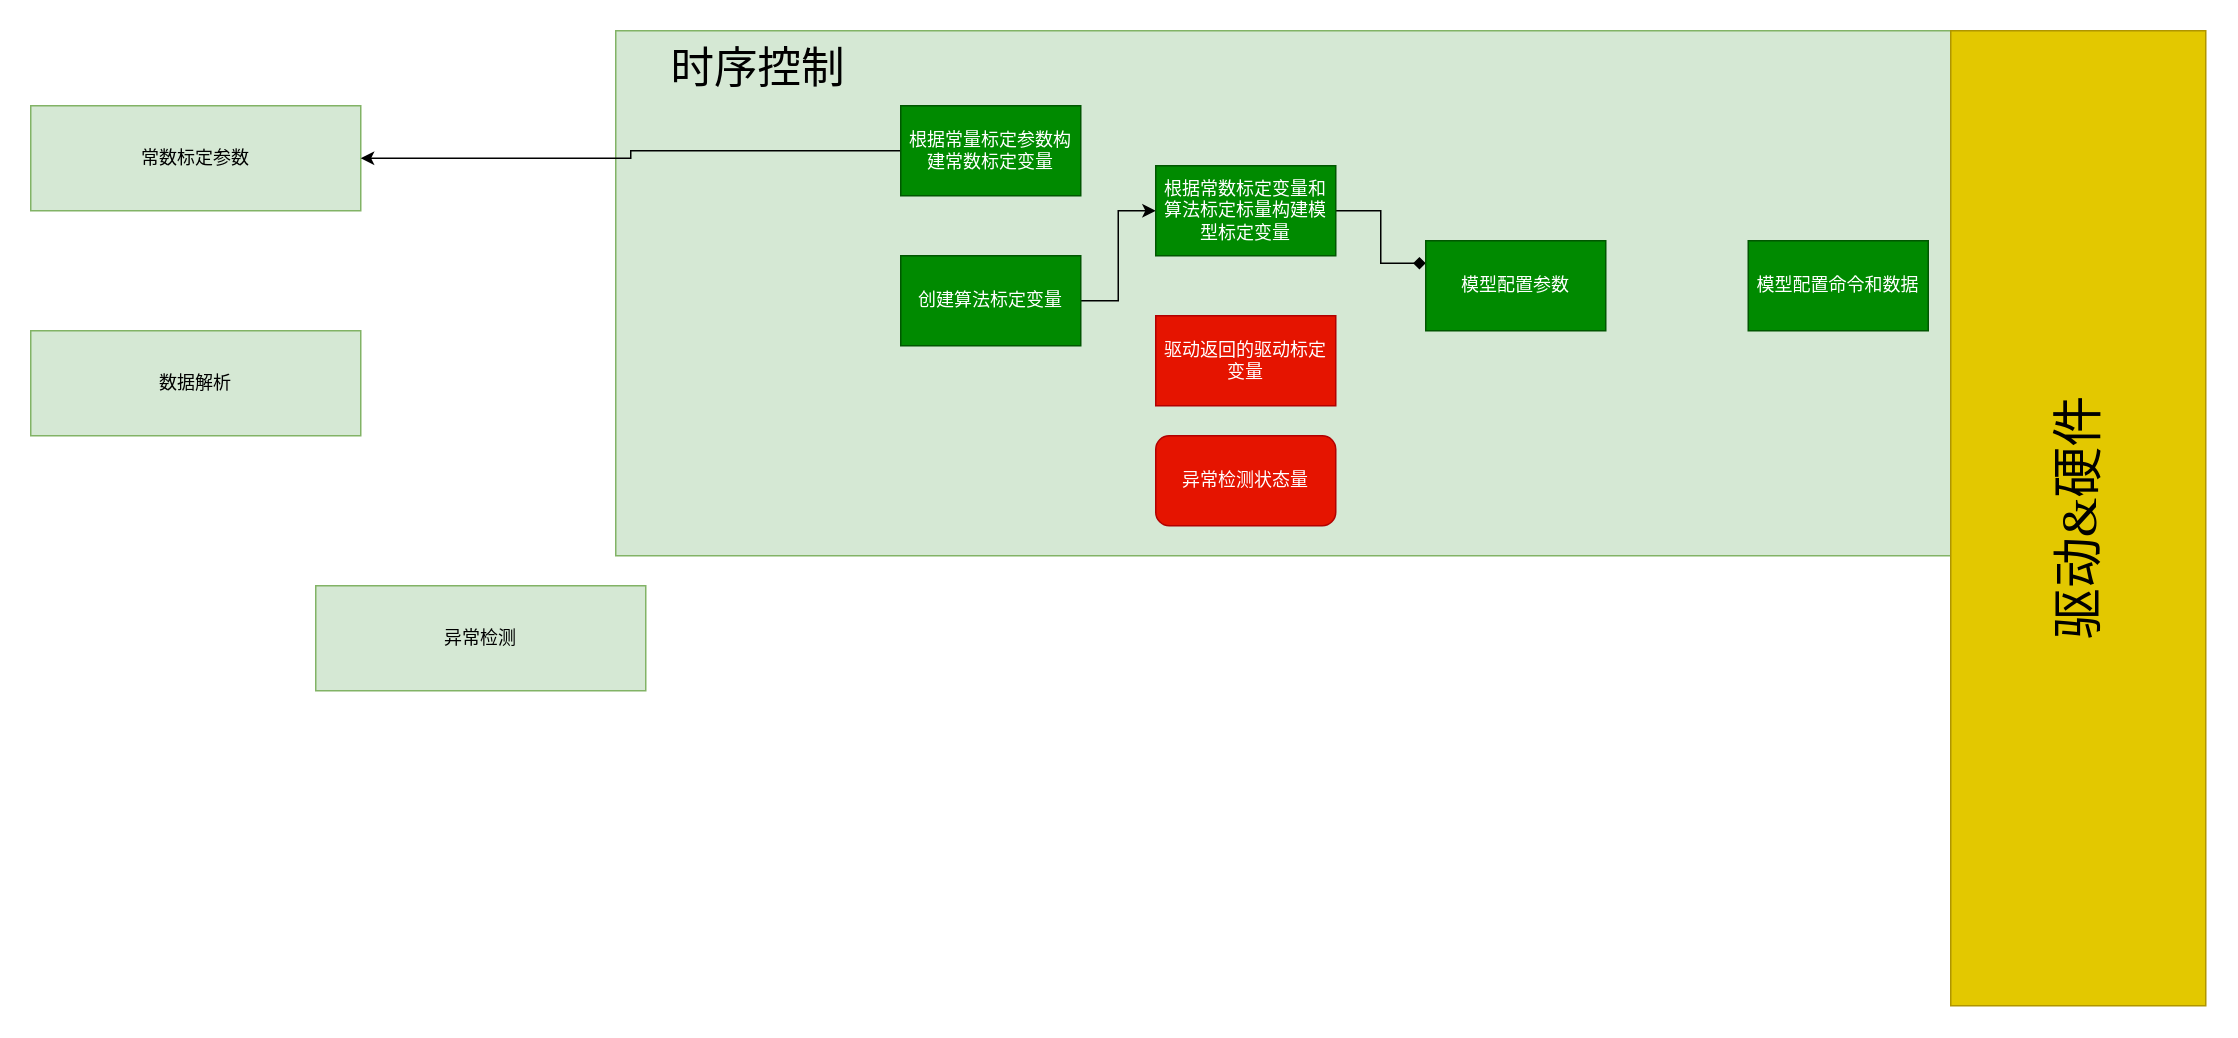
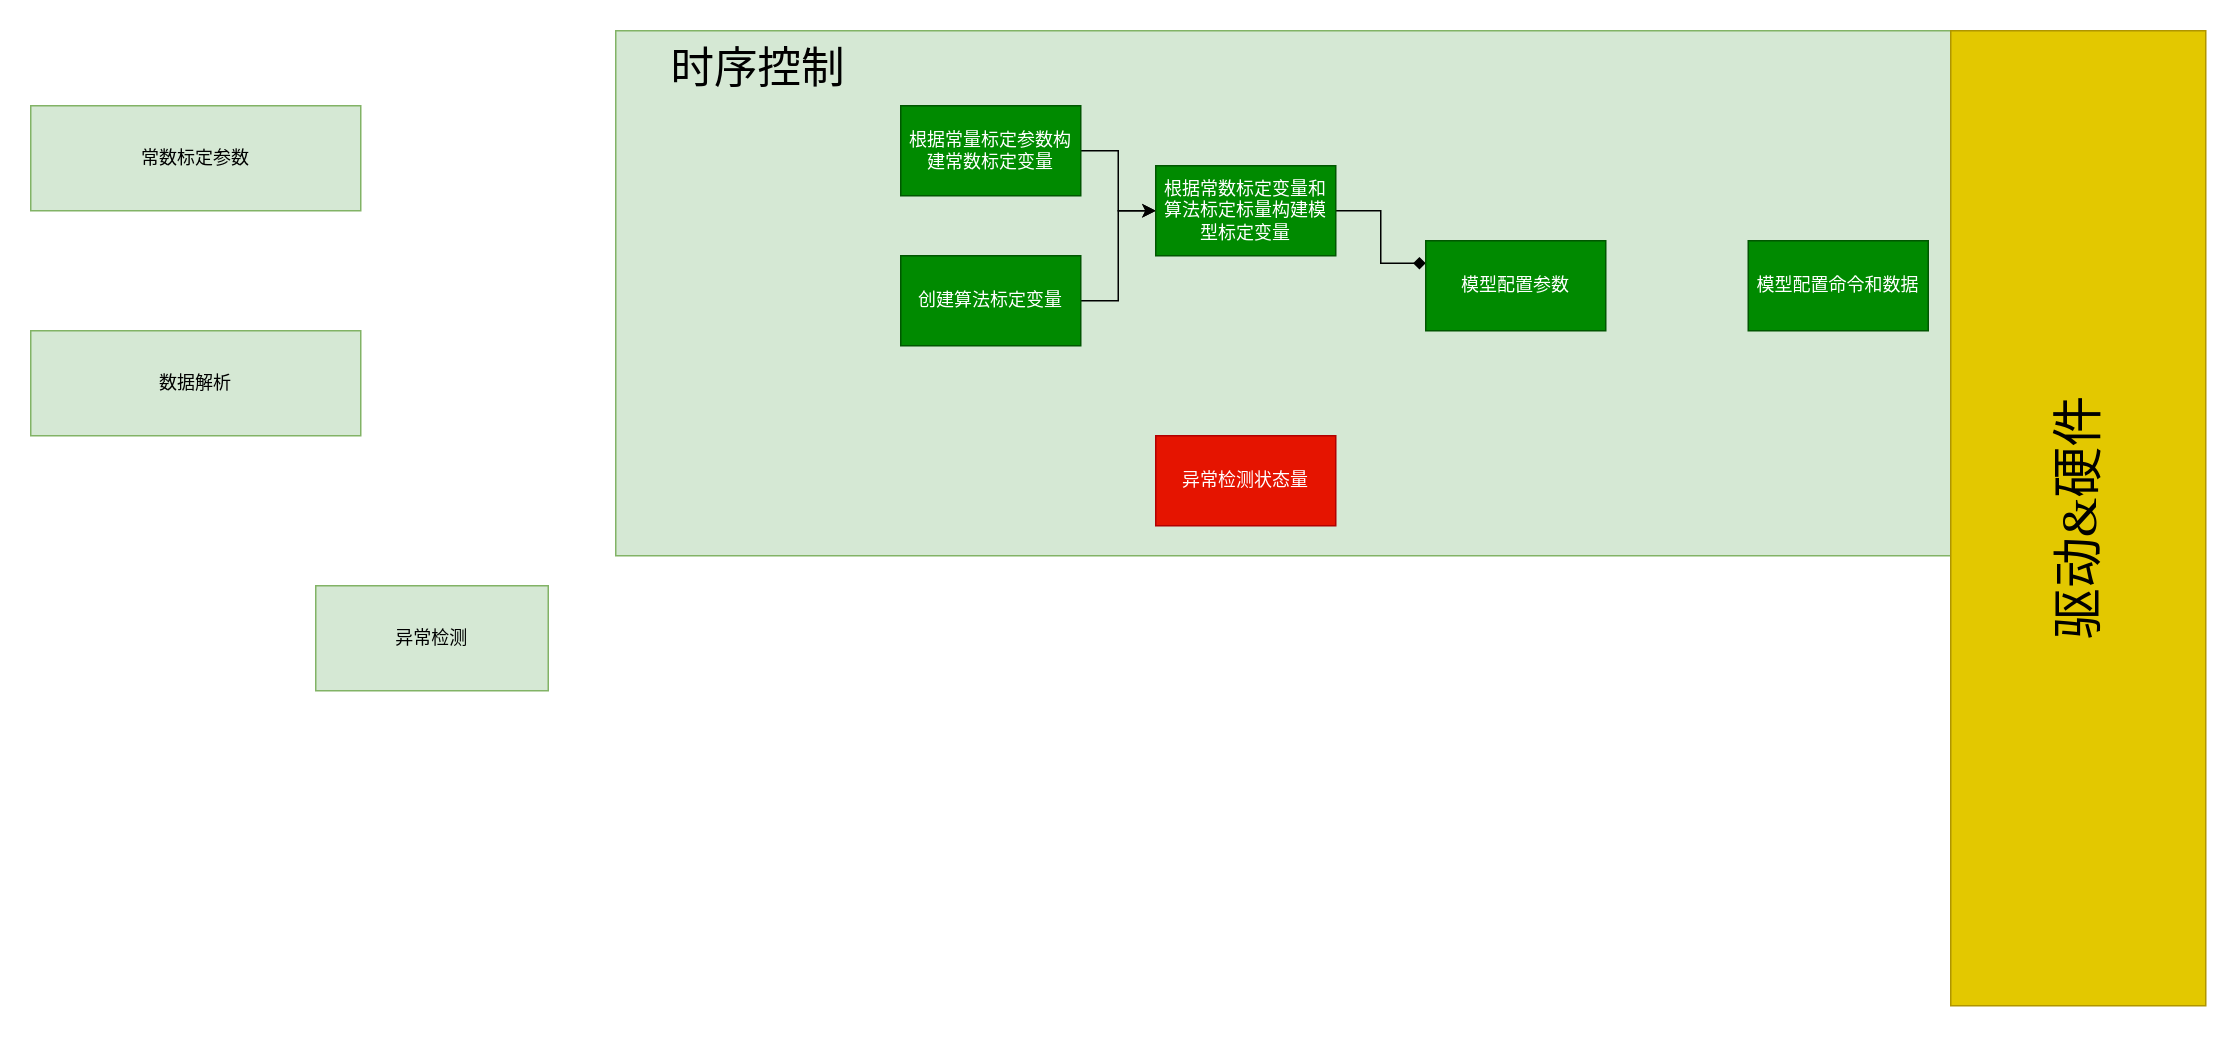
edge "根据常量标定参数构建常数标定变量" -> "常数标定参数": now "根据常量标定参数构建常数标定变量" -> "根据常数标定变量和算法标定标量构建模型标定变量"
node "驱动返回的驱动标定变量": removed
node "异常检测状态量": shape rounded rectangle -> rectangle
node "异常检测": size 330x105 -> 233x105
